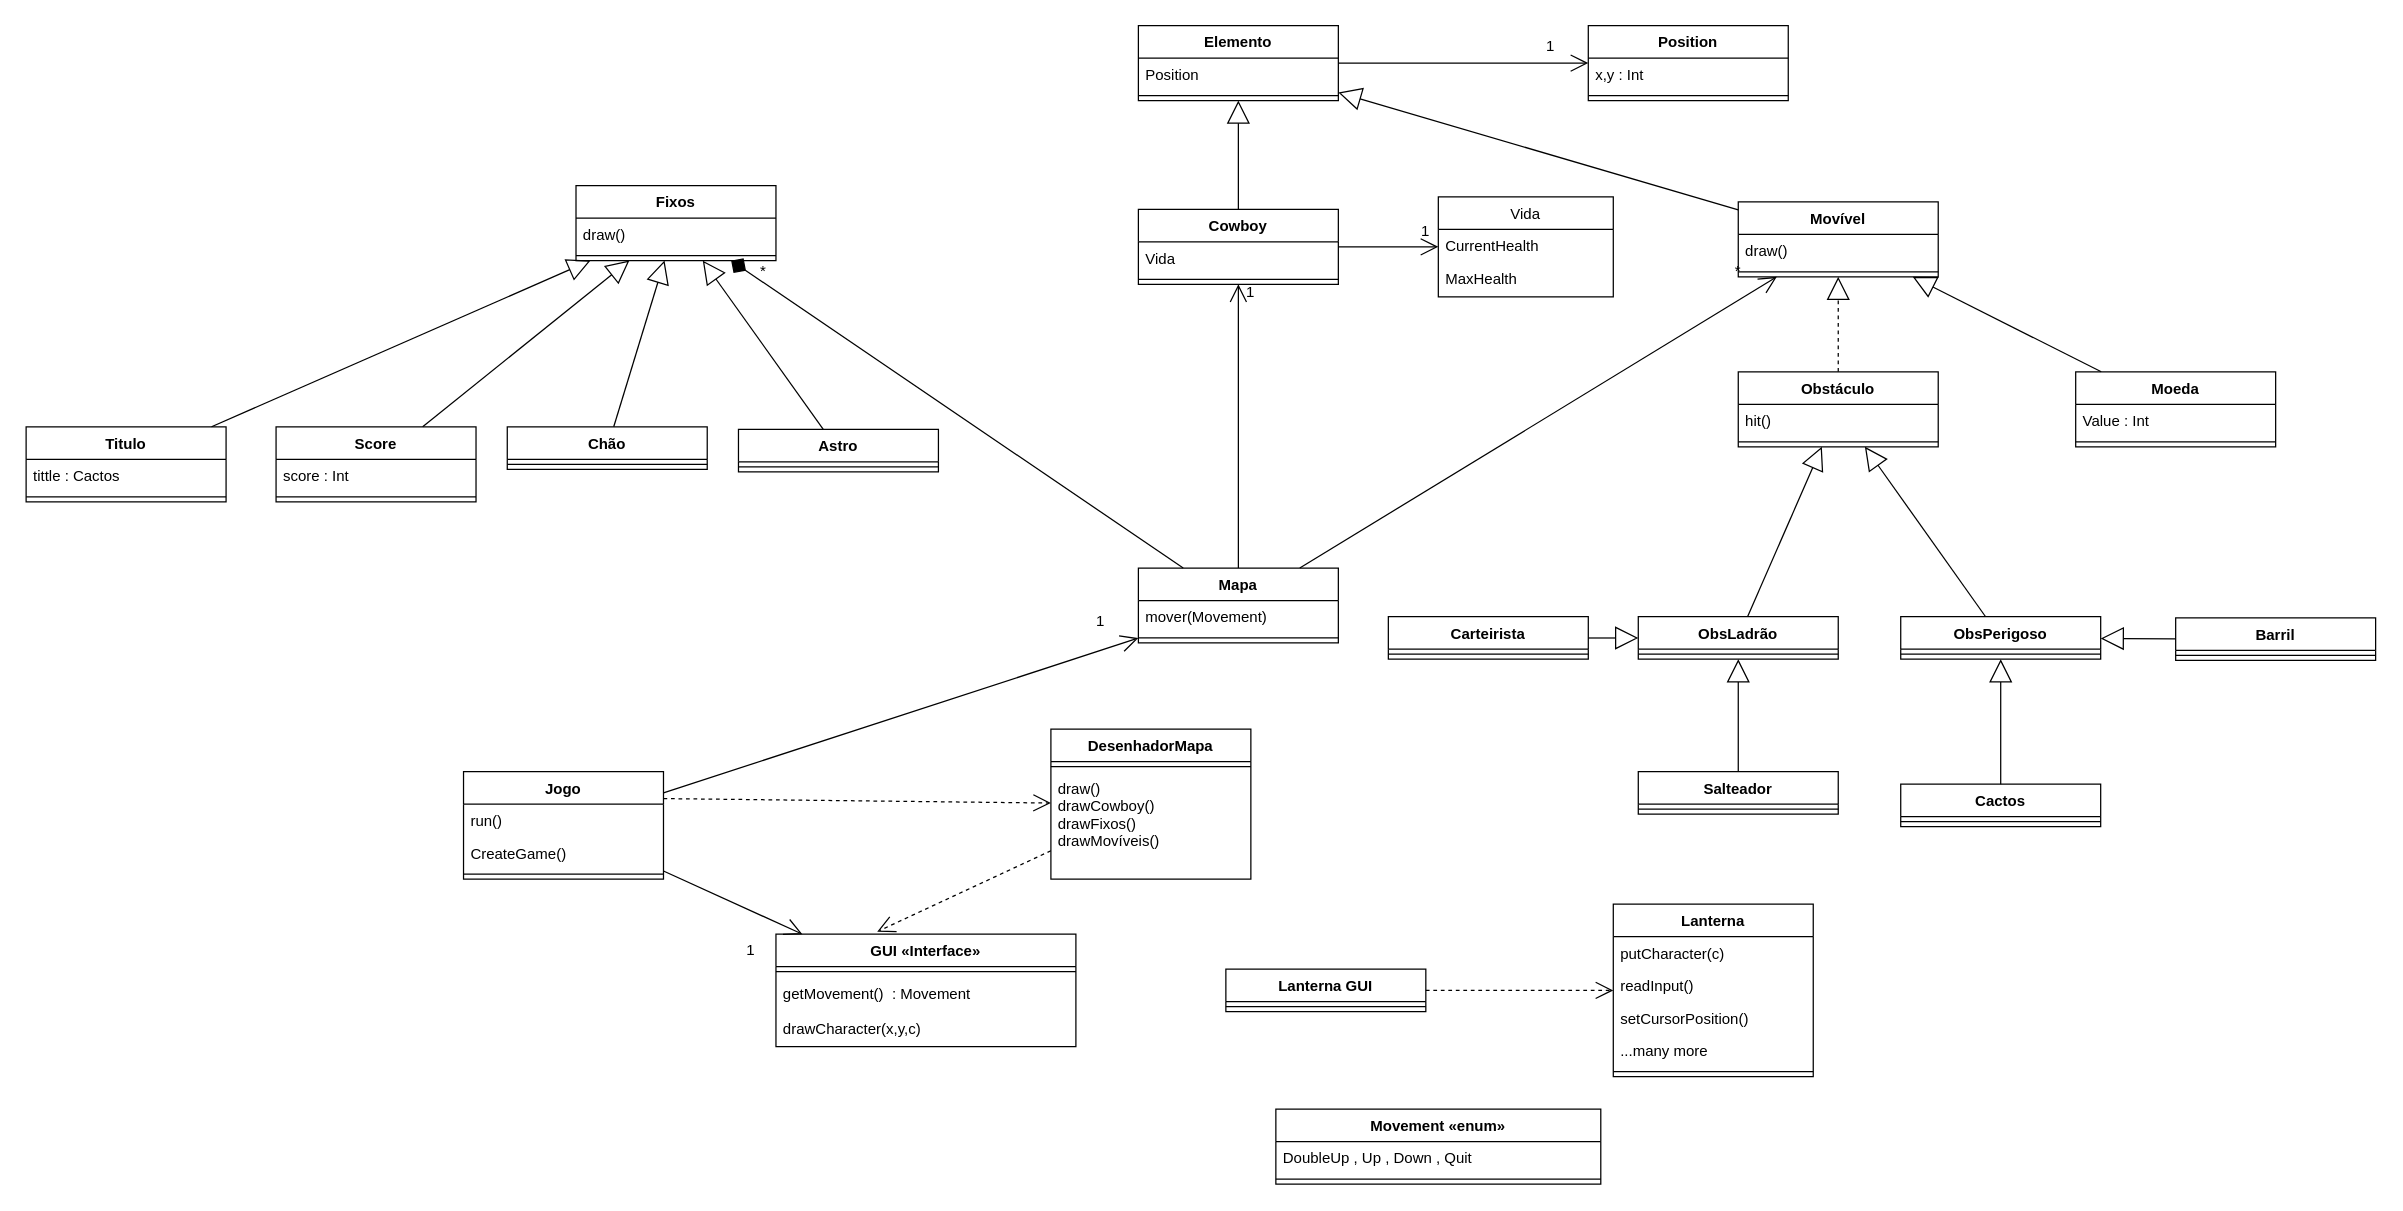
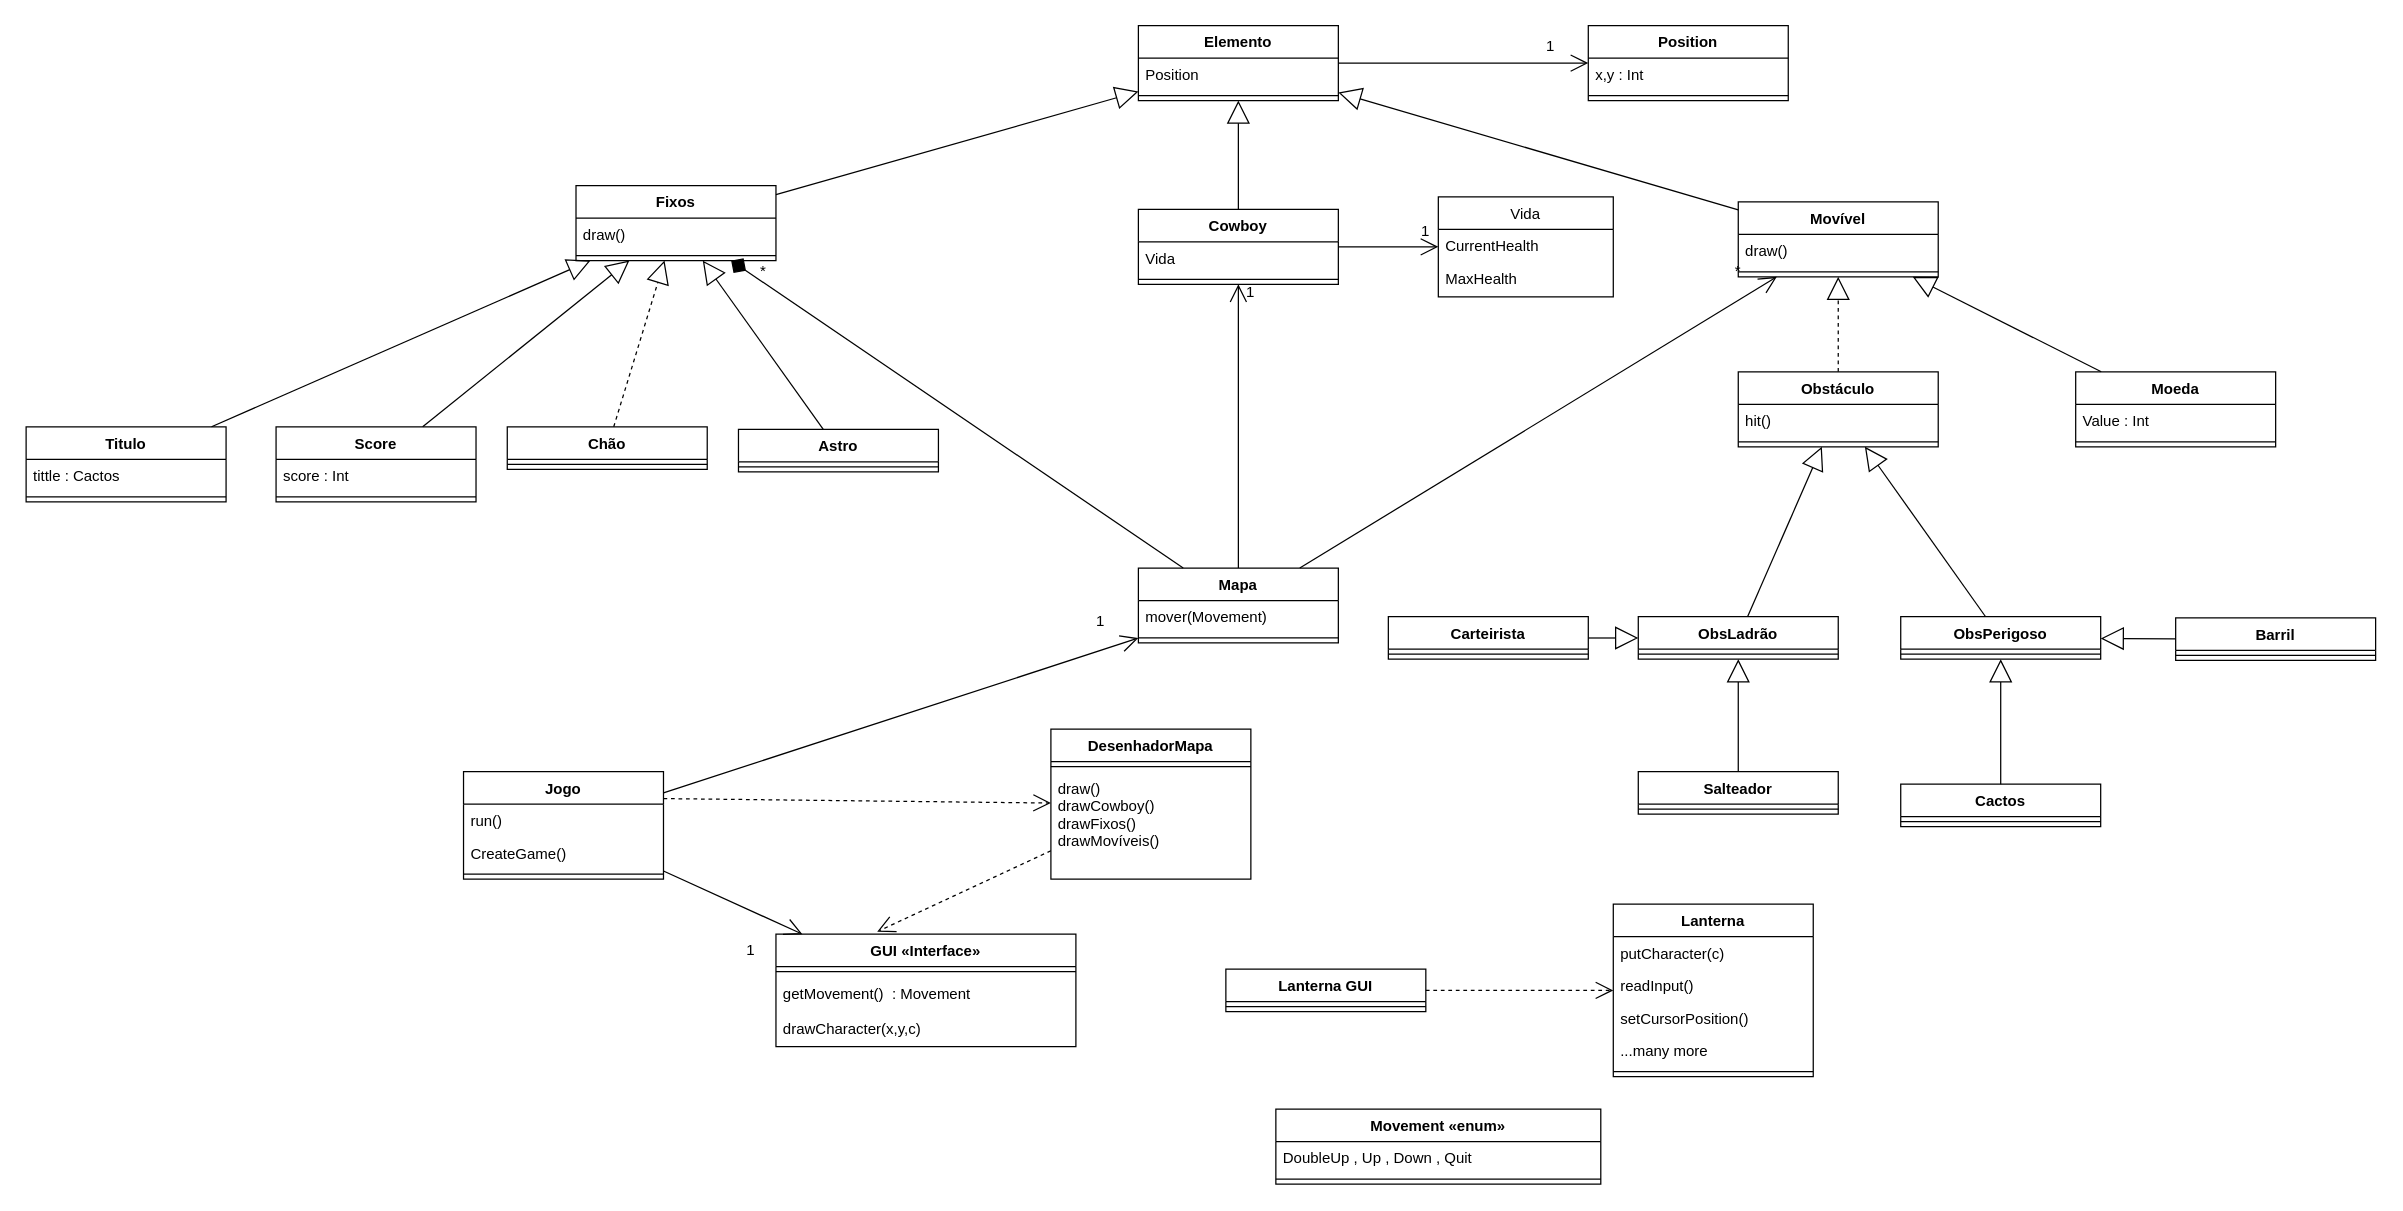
edge "Fixos" -> "Elemento": added
edge "Chão" -> "Fixos": style solid -> dashed
